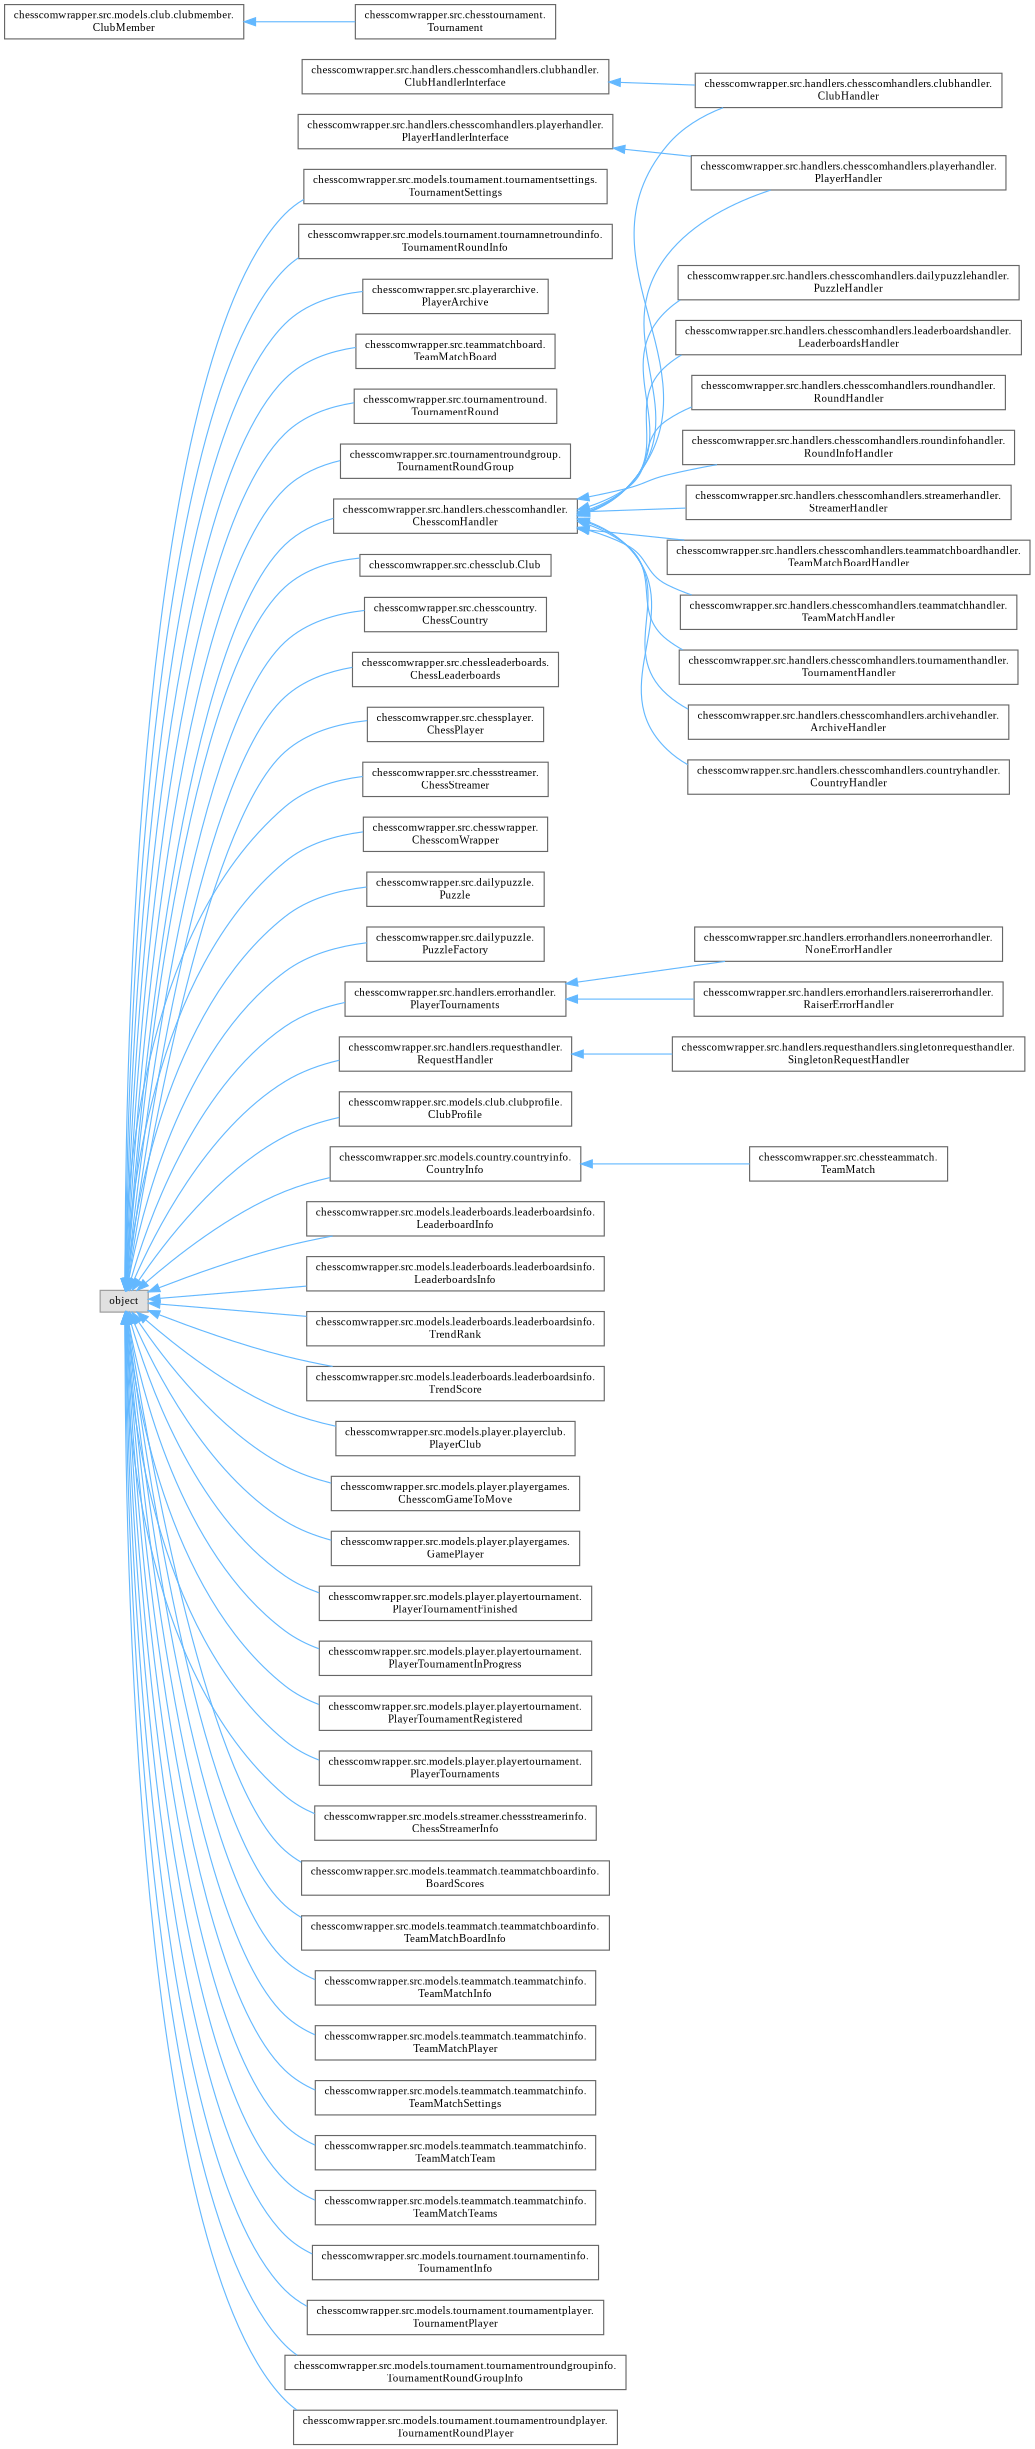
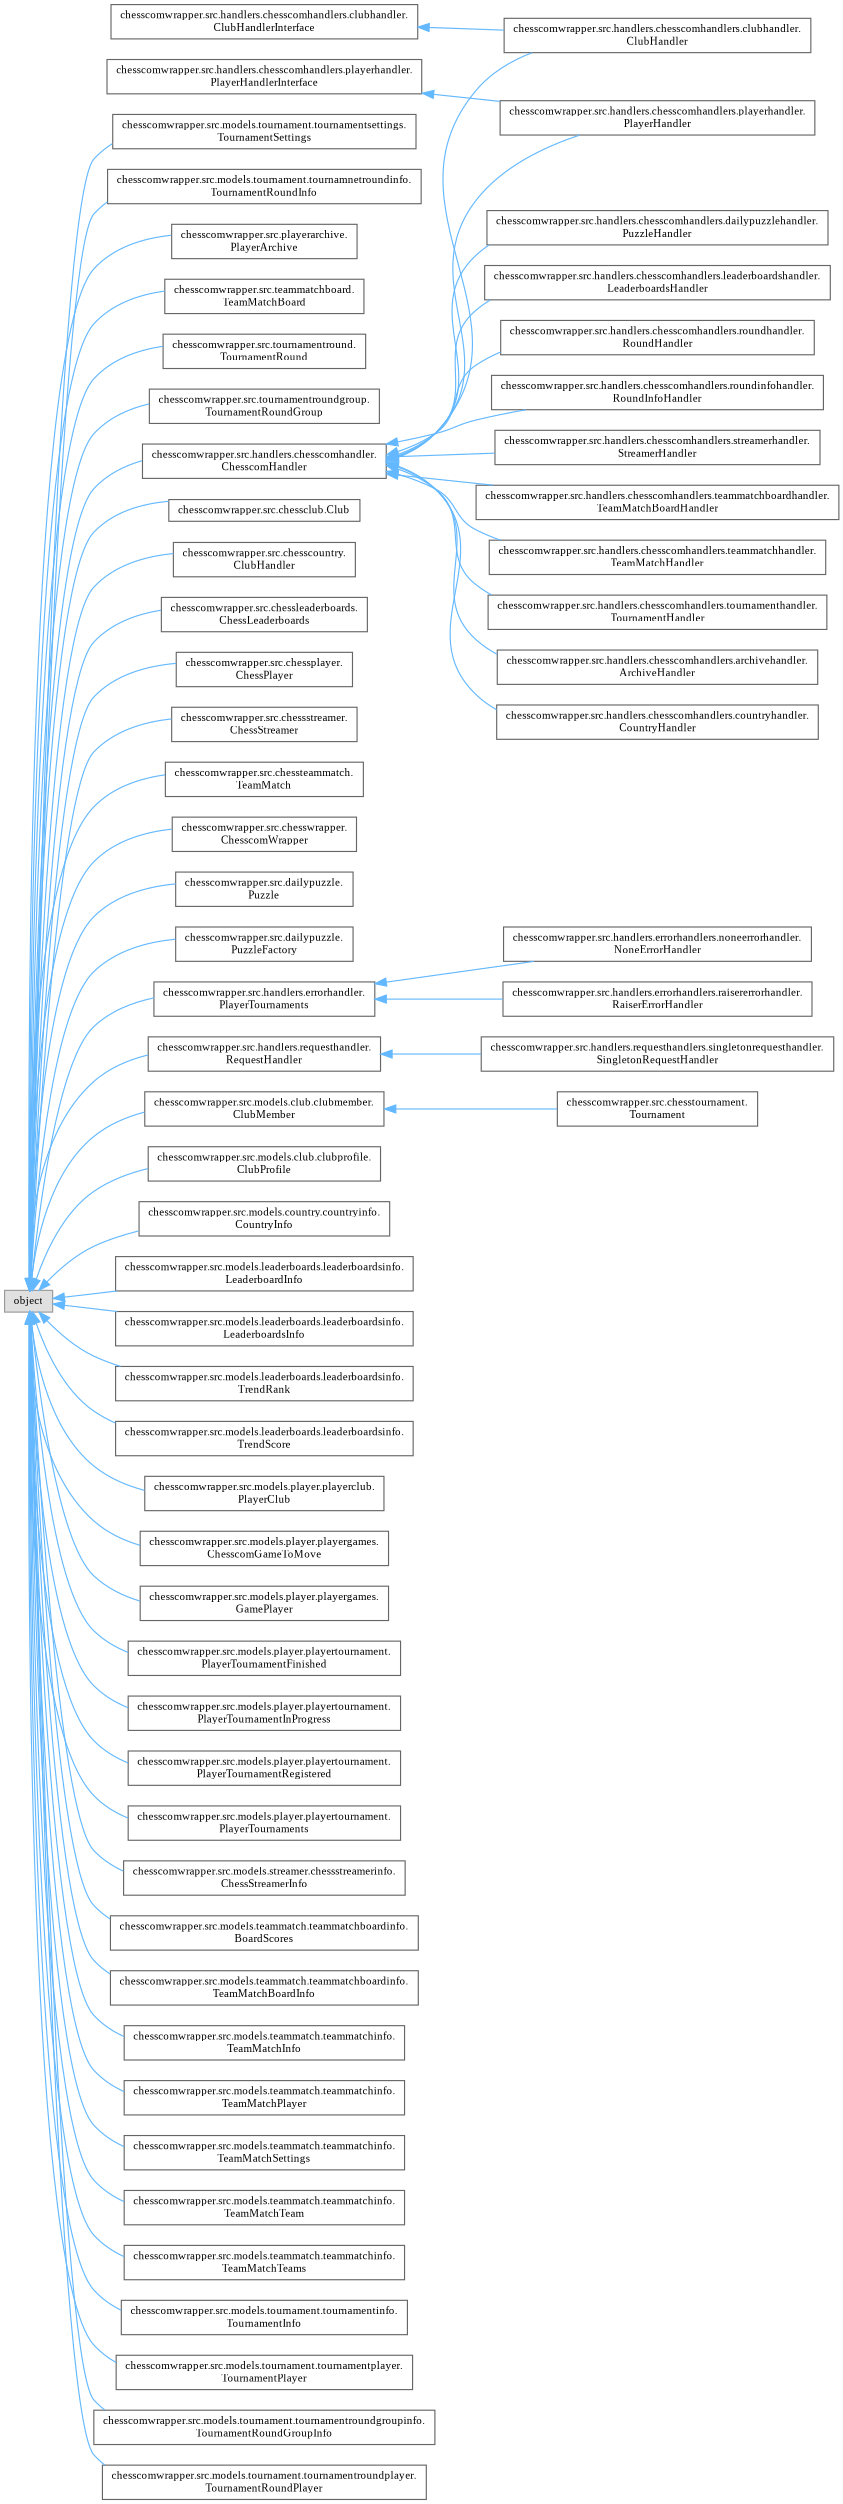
node "chesscomwrapper.src.chesscountry. ChessCountry": label "chesscomwrapper.src.chesscountry. ChessCountry" -> "chesscomwrapper.src.chesscountry. ClubHandler"
edge "chesscomwrapper.src.chessteammatch. TeamMatch" -> "chesscomwrapper.src.models.country.countryinfo. CountryInfo": now "chesscomwrapper.src.chessteammatch. TeamMatch" -> "object"
edge "chesscomwrapper.src.models.club.clubmember. ClubMember" -> "object": added
